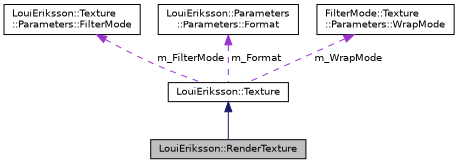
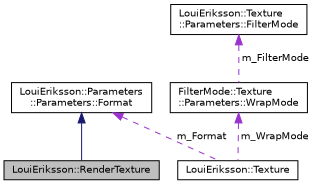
edge "LouiEriksson::Texture" -> "LouiEriksson::Texture ::Parameters::FilterMode": now "FilterMode::Texture ::Parameters::WrapMode" -> "LouiEriksson::Texture ::Parameters::FilterMode"
edge "LouiEriksson::RenderTexture" -> "LouiEriksson::Texture": now "LouiEriksson::RenderTexture" -> "LouiEriksson::Parameters ::Parameters::Format"
